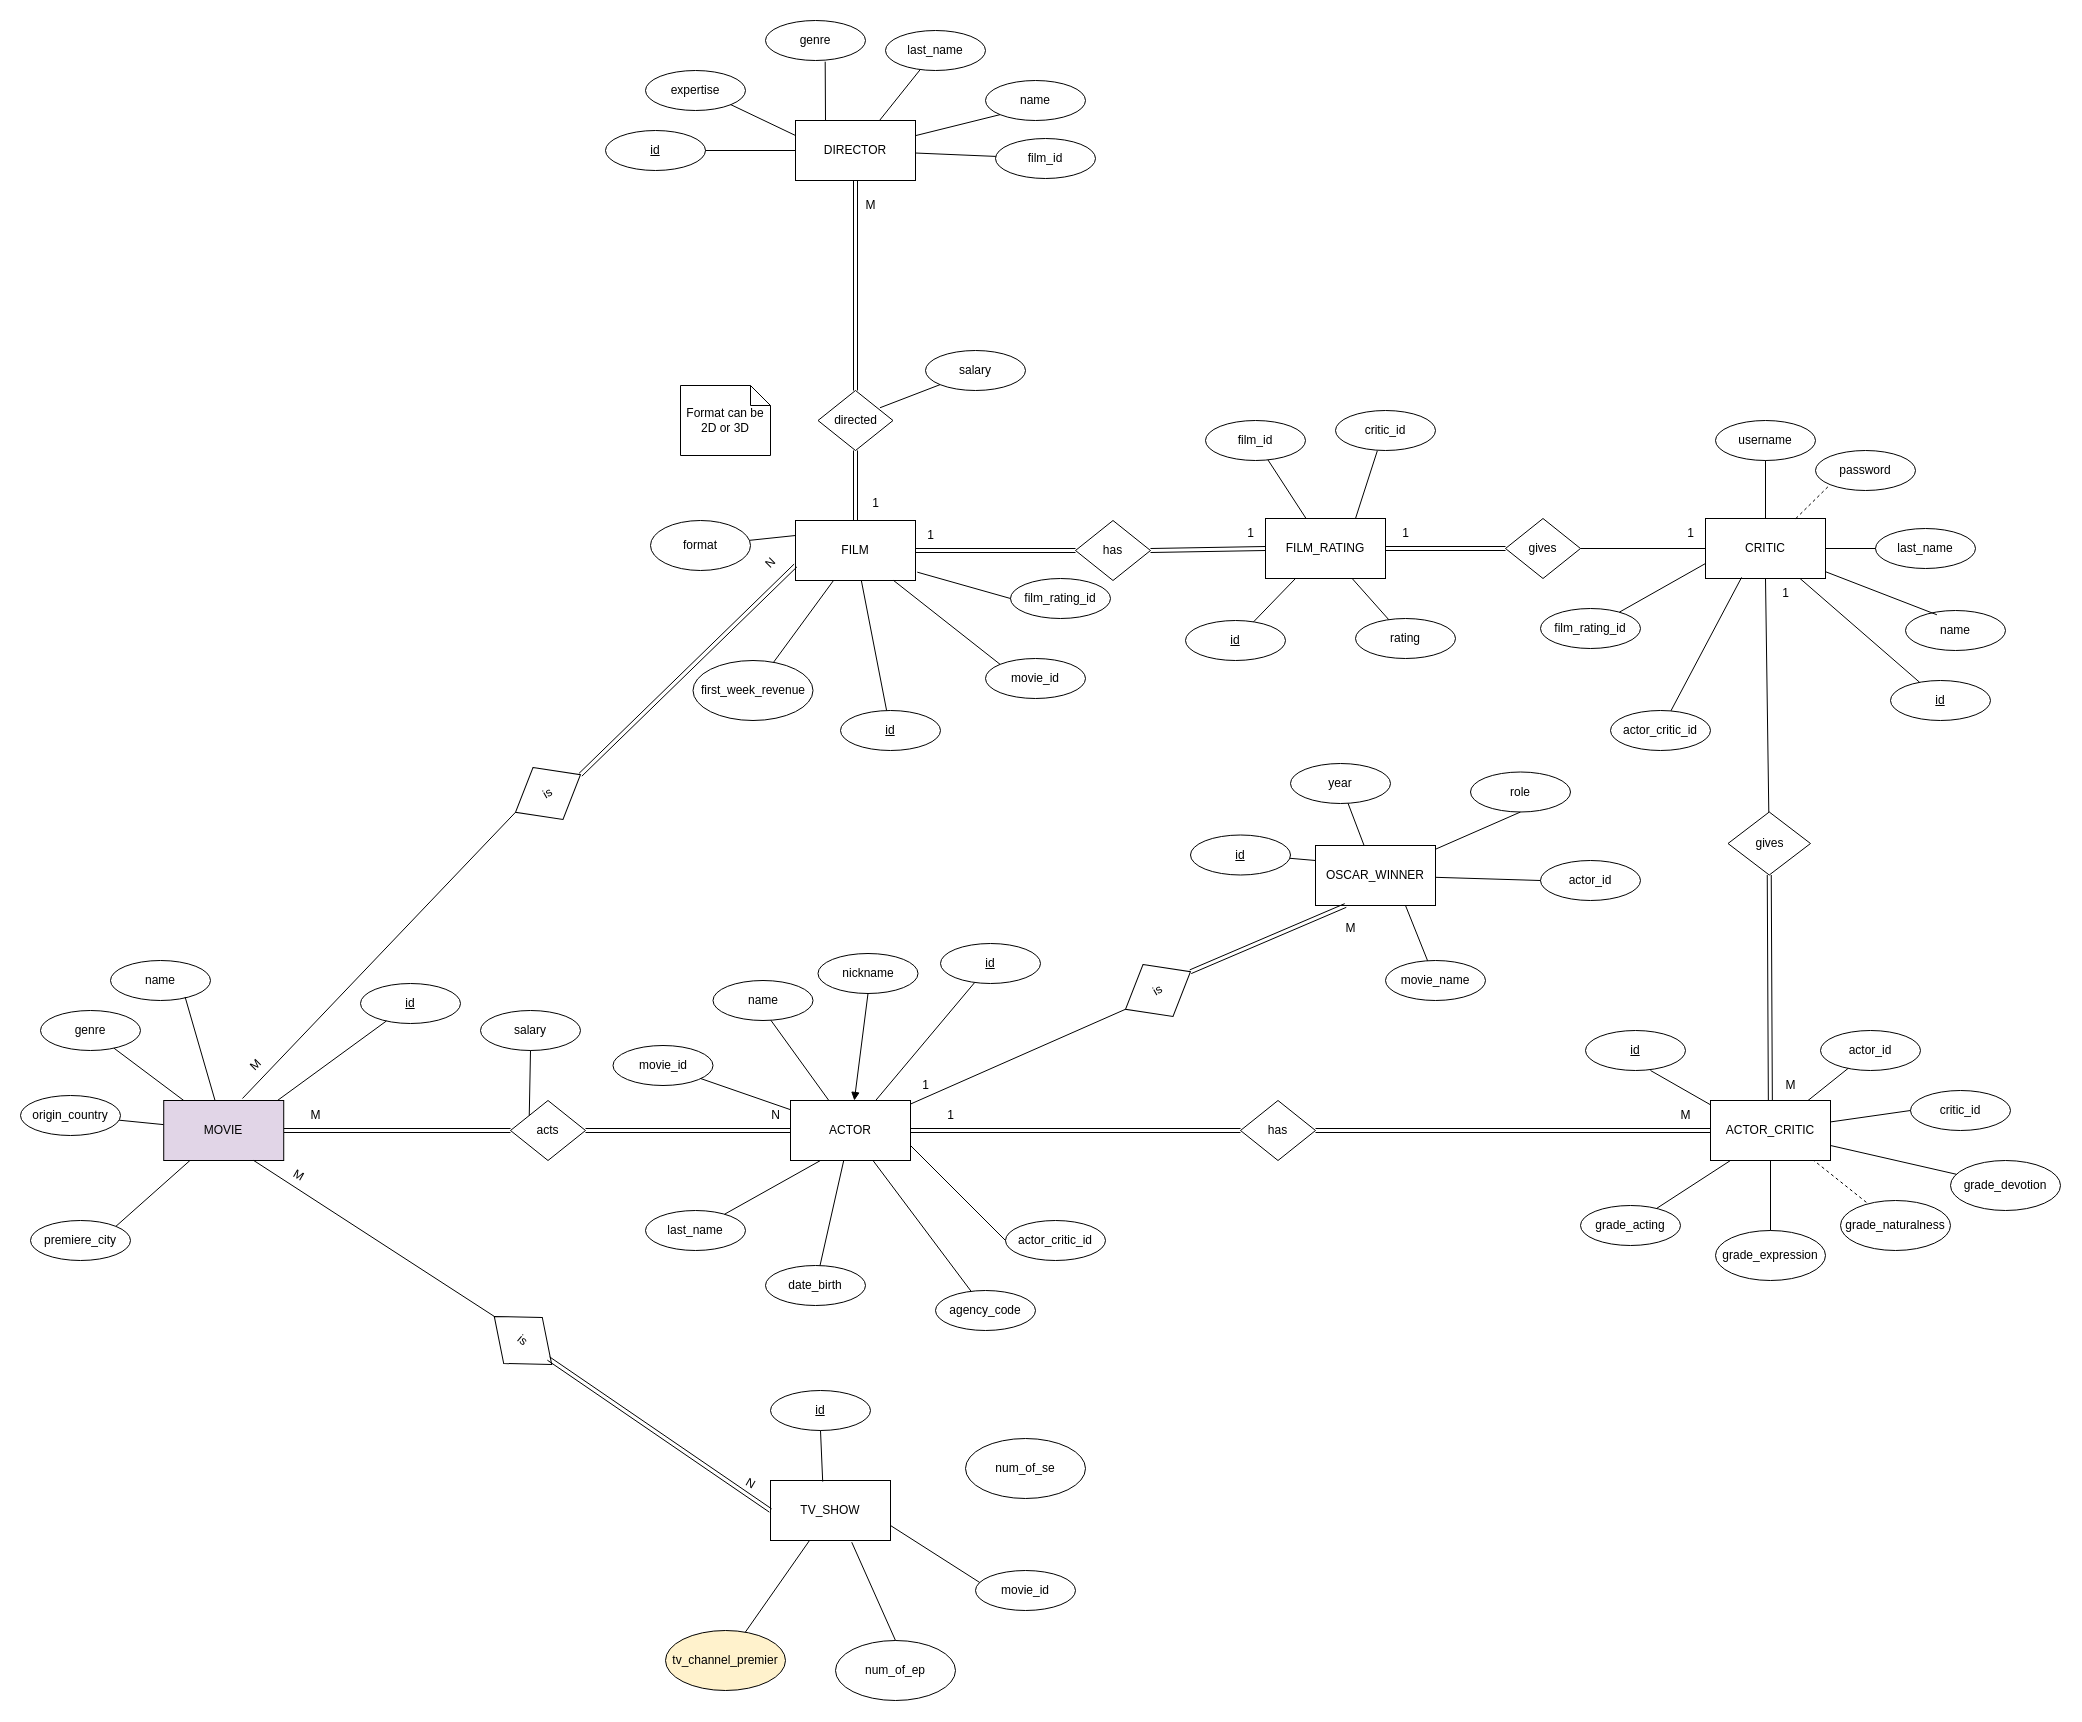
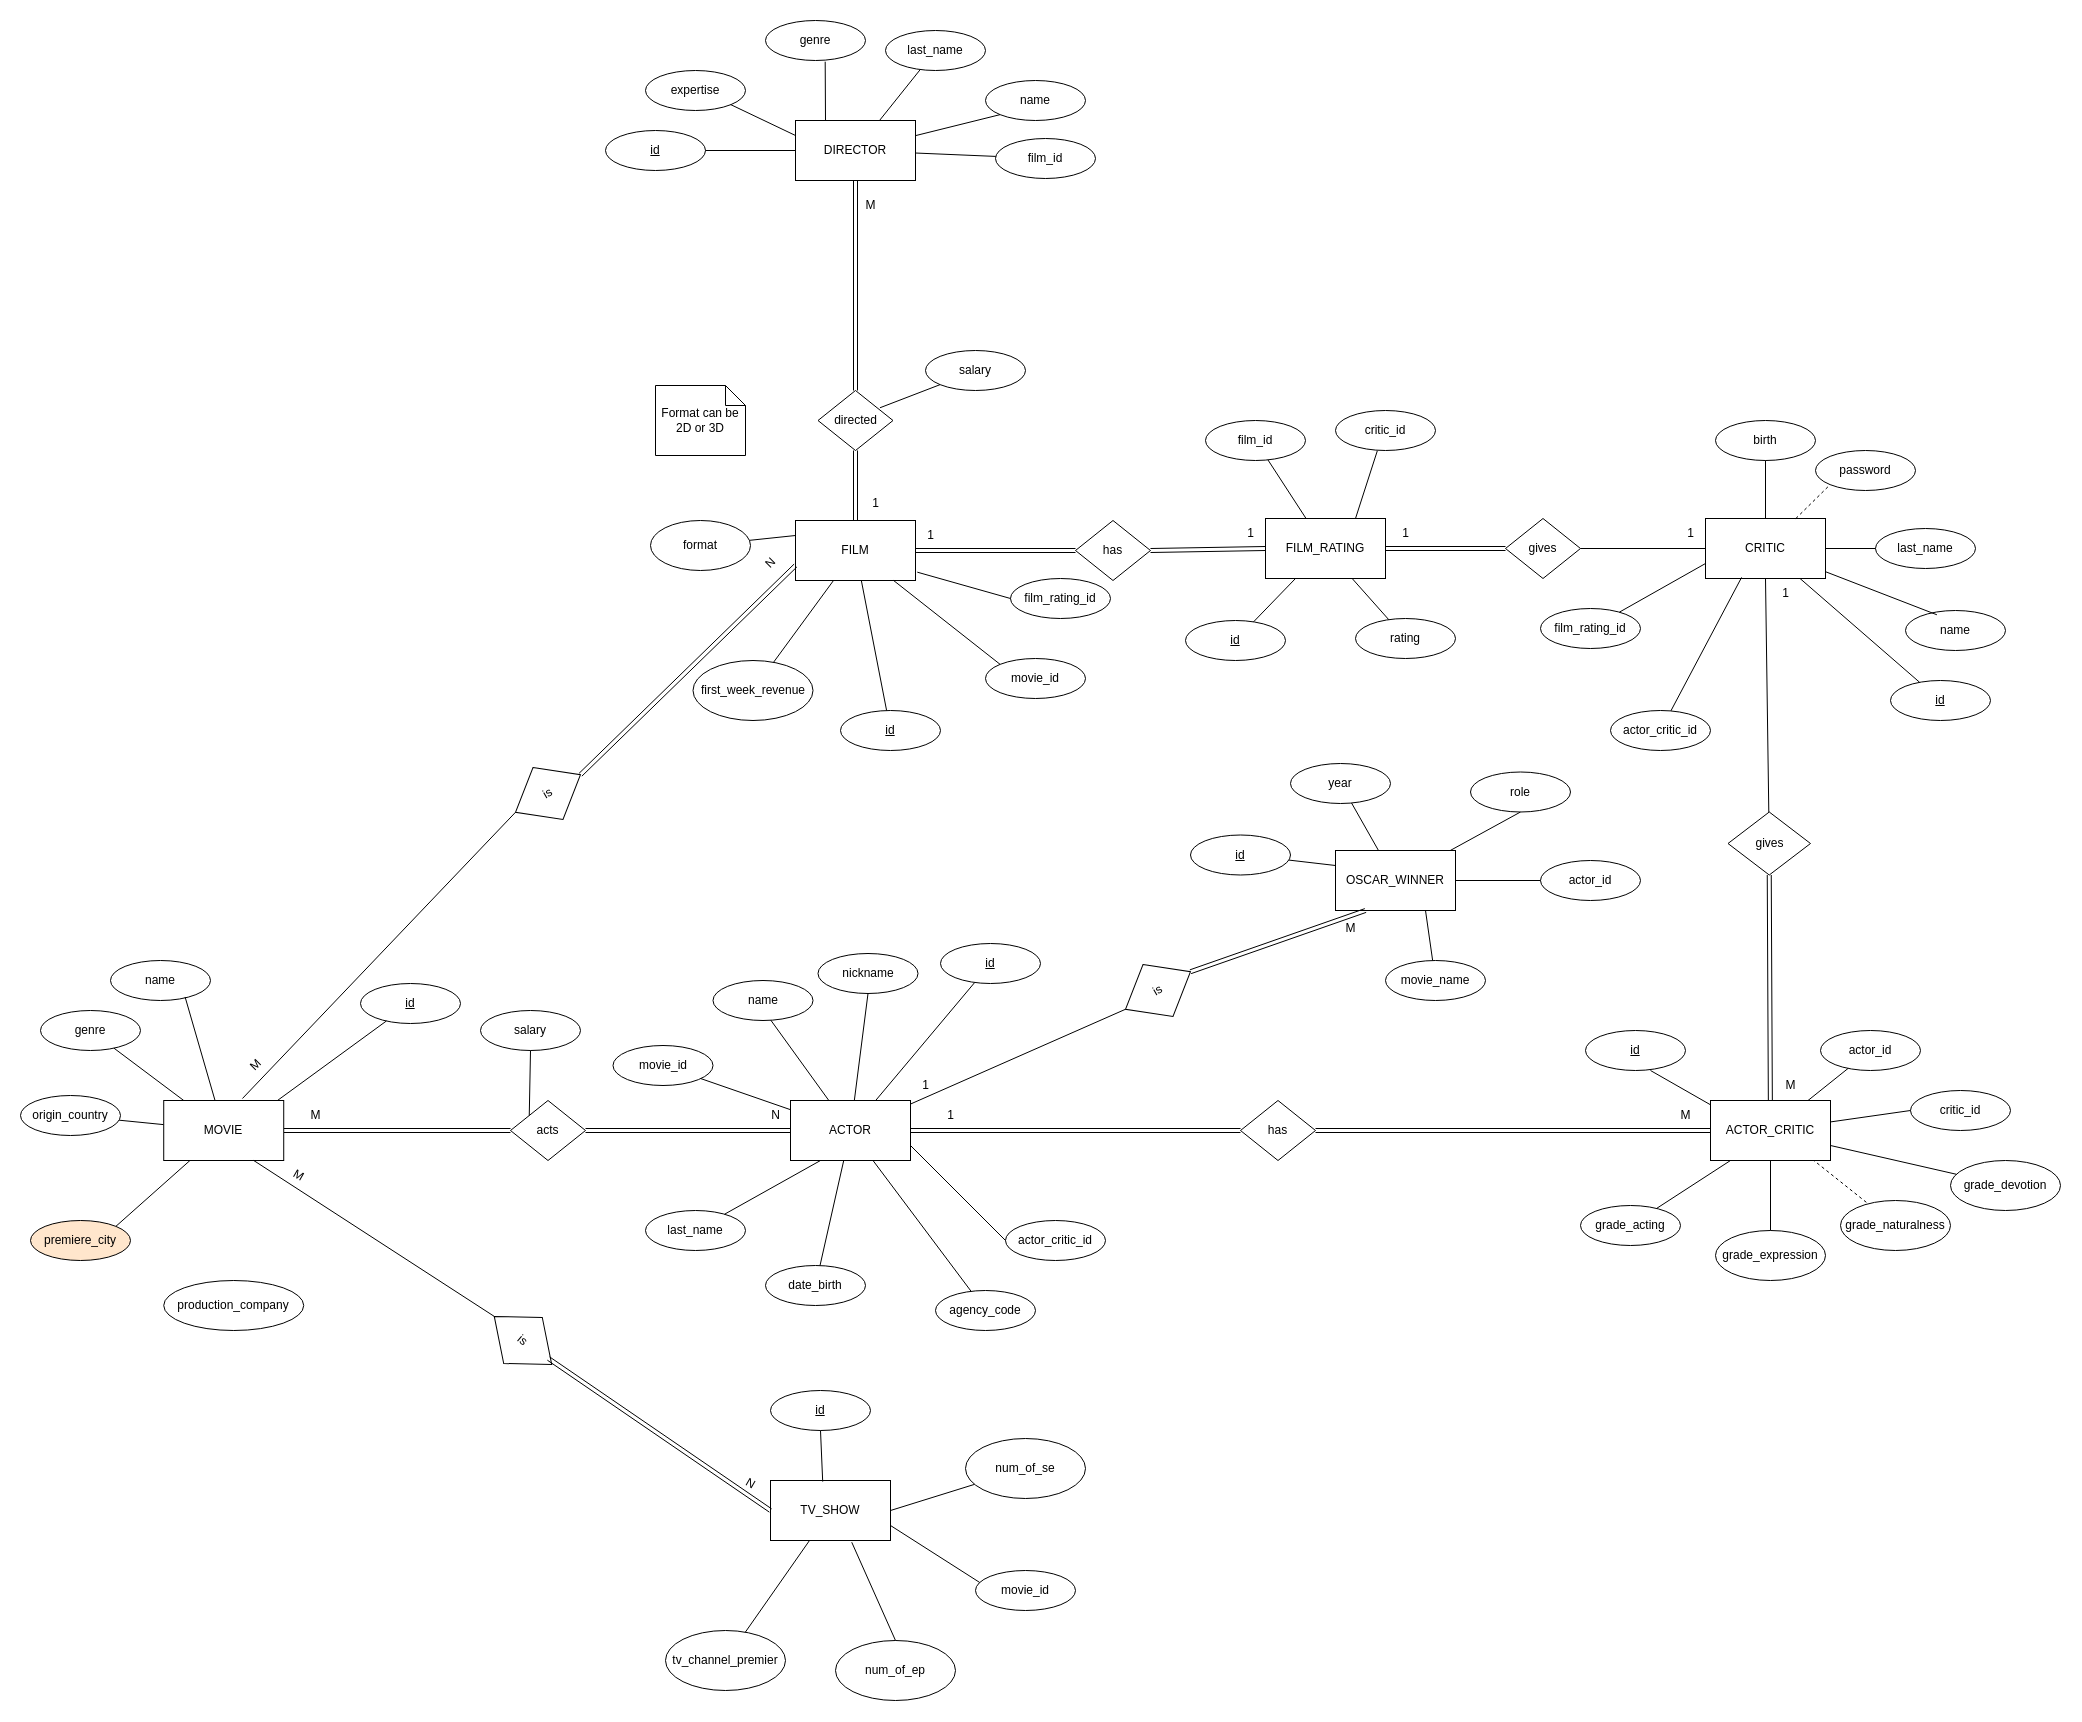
node "Format can be 2D or 3D": moved (726, 421) -> (701, 421)
node "username": label "username" -> "birth"
node "OSCAR_WINNER": moved (1376, 876) -> (1396, 881)
edge "nickname" -> "ACTOR": arrowhead block -> none
node "MOVIE": fillcolor #e1d5e7 -> #ffffff
node "premiere_city": fillcolor #ffffff -> #ffe6cc
node "production_company": added
edge "num_of_se" -- "TV_SHOW": added
node "tv_channel_premier": fillcolor #fff2cc -> #ffffff
